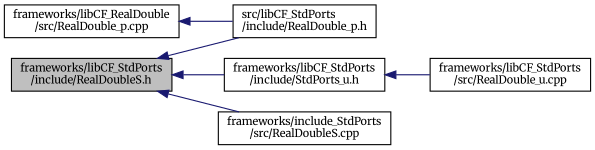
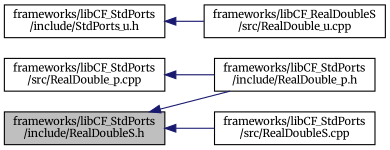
node "frameworks/libCF_RealDouble /src/RealDouble_p.cpp": label "frameworks/libCF_RealDouble /src/RealDouble_p.cpp" -> "frameworks/libCF_StdPorts /src/RealDouble_p.cpp"
node "src/libCF_StdPorts /include/RealDouble_p.h": label "src/libCF_StdPorts /include/RealDouble_p.h" -> "frameworks/libCF_StdPorts /include/RealDouble_p.h"
edge "frameworks/libCF_StdPorts /include/StdPorts_u.h" -> "frameworks/libCF_StdPorts /include/RealDoubleS.h": removed
node "frameworks/libCF_StdPorts /src/RealDouble_u.cpp": label "frameworks/libCF_StdPorts /src/RealDouble_u.cpp" -> "frameworks/libCF_RealDoubleS /src/RealDouble_u.cpp"
node "frameworks/include_StdPorts /src/RealDoubleS.cpp": label "frameworks/include_StdPorts /src/RealDoubleS.cpp" -> "frameworks/libCF_StdPorts /src/RealDoubleS.cpp"
